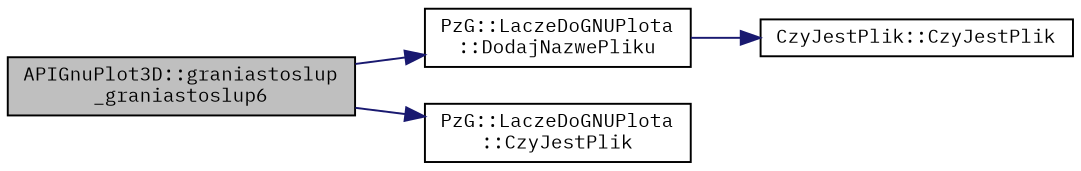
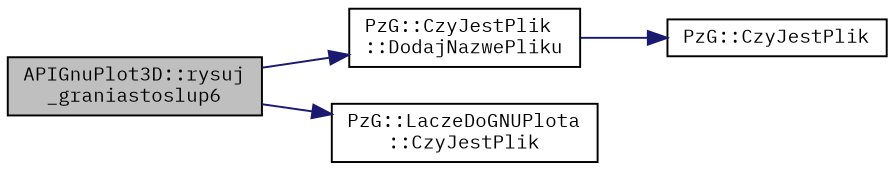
node "PzG::LaczeDoGNUPlota ::DodajNazwePliku": label "PzG::LaczeDoGNUPlota ::DodajNazwePliku" -> "PzG::CzyJestPlik ::DodajNazwePliku"
node "CzyJestPlik::CzyJestPlik": label "CzyJestPlik::CzyJestPlik" -> "PzG::CzyJestPlik"
node "APIGnuPlot3D::graniastoslup _graniastoslup6": label "APIGnuPlot3D::graniastoslup _graniastoslup6" -> "APIGnuPlot3D::rysuj _graniastoslup6"
